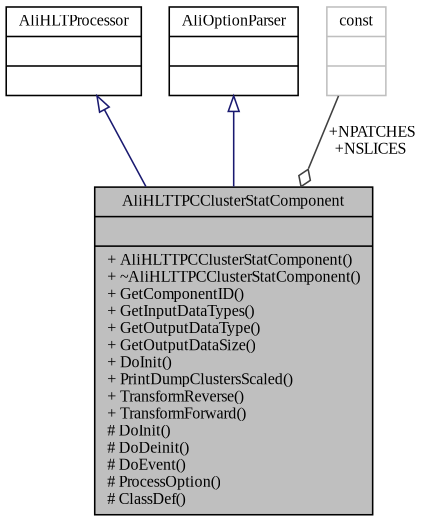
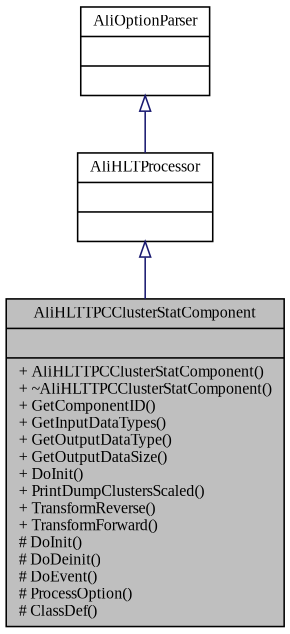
node "const": removed
edge "AliHLTTPCClusterStatComponent" -> "AliOptionParser": now "AliHLTProcessor" -> "AliOptionParser"
